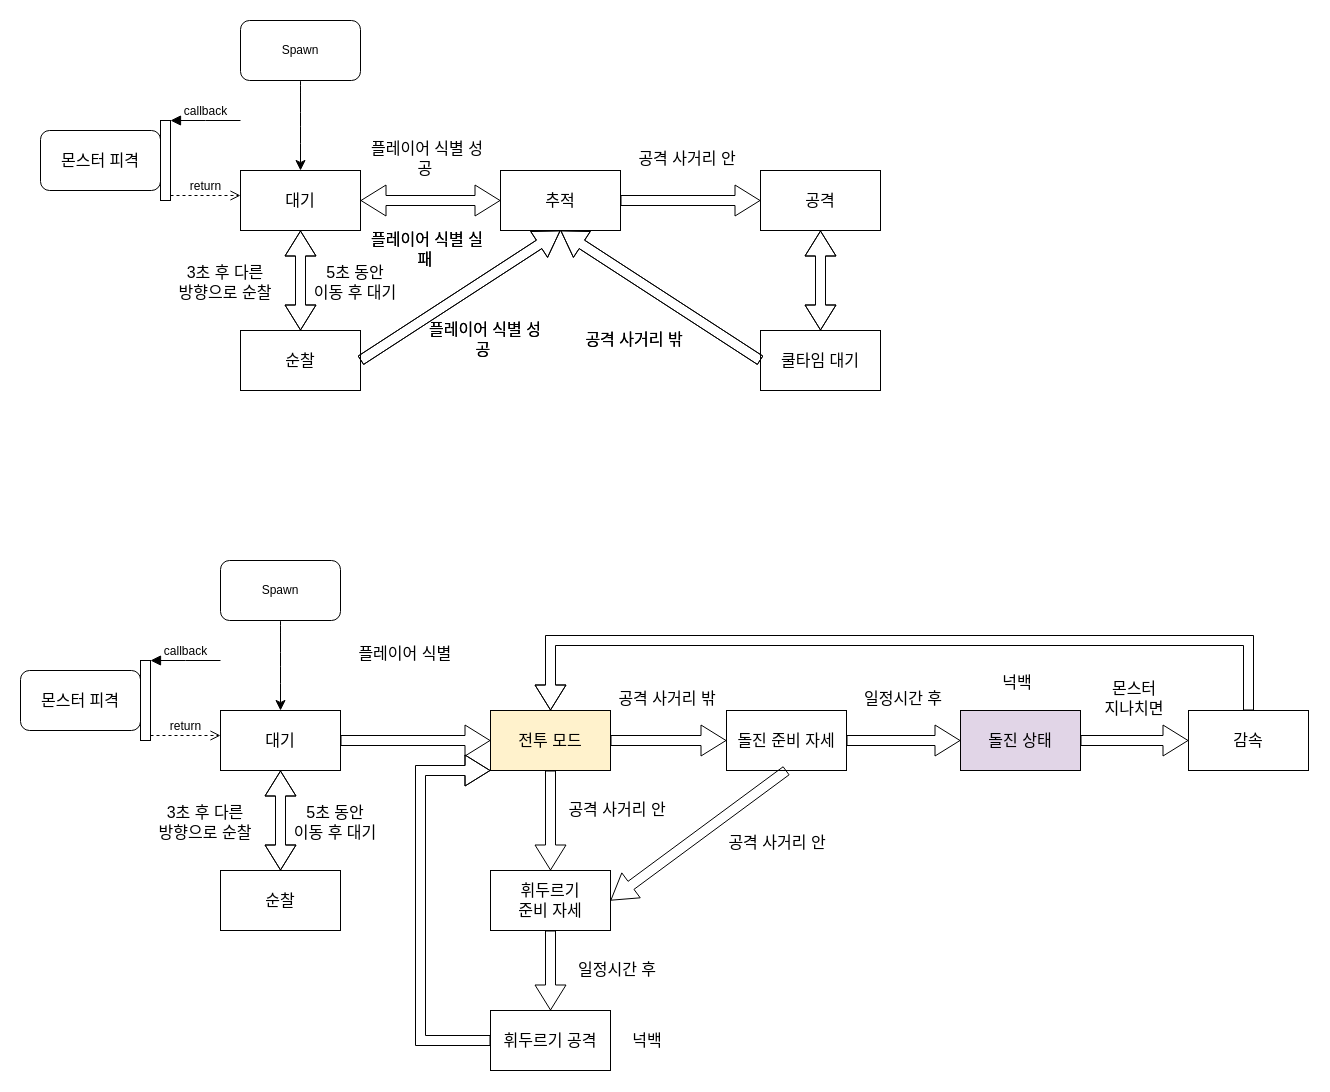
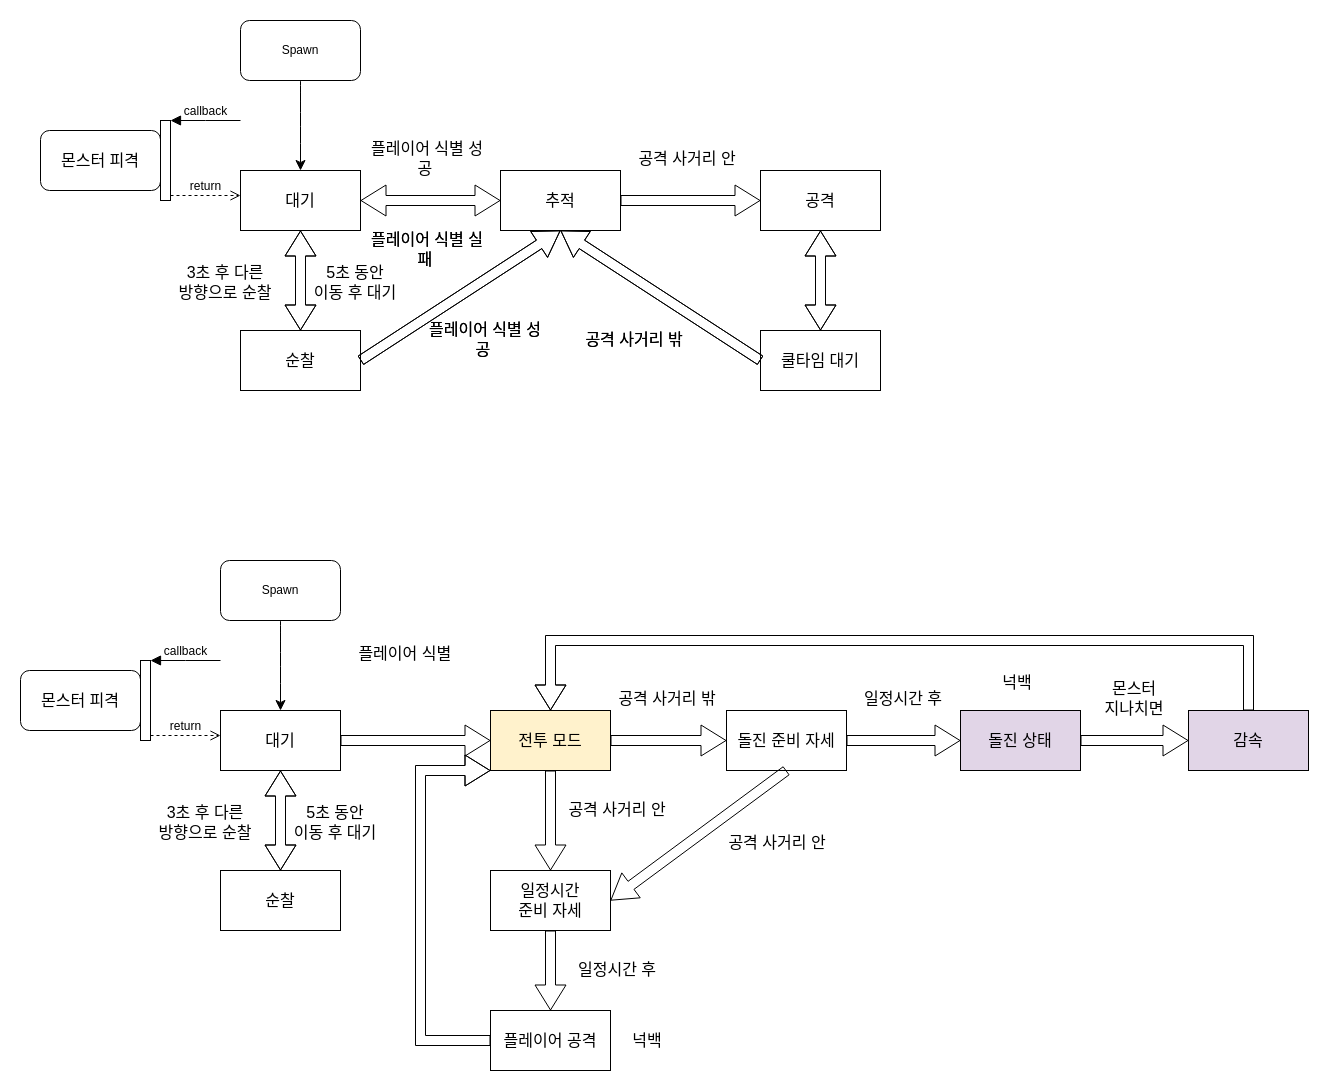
node "감속": fillcolor #ffffff -> #e1d5e7
node "휘두르기 준비 자세": label "휘두르기 준비 자세" -> "일정시간 준비 자세"
node "휘두르기 공격": label "휘두르기 공격" -> "플레이어 공격"
